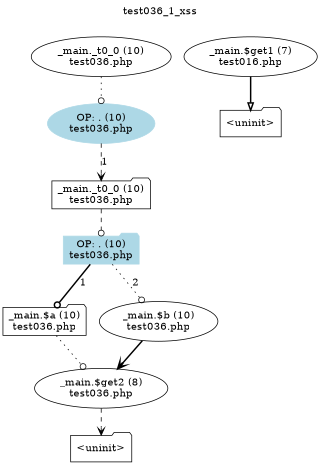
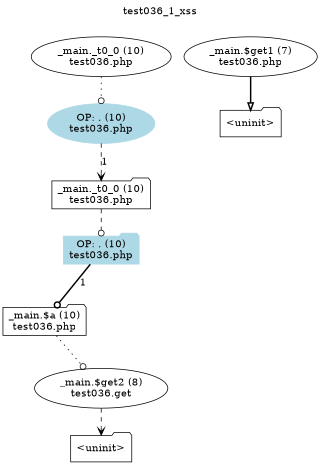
node "_main.$get1 (7) test016.php": label "_main.$get1 (7) test016.php" -> "_main.$get1 (7) test036.php"
node "_main.$b (10) test036.php": removed
node "_main.$get2 (8) test036.php": label "_main.$get2 (8) test036.php" -> "_main.$get2 (8) test036.get"
